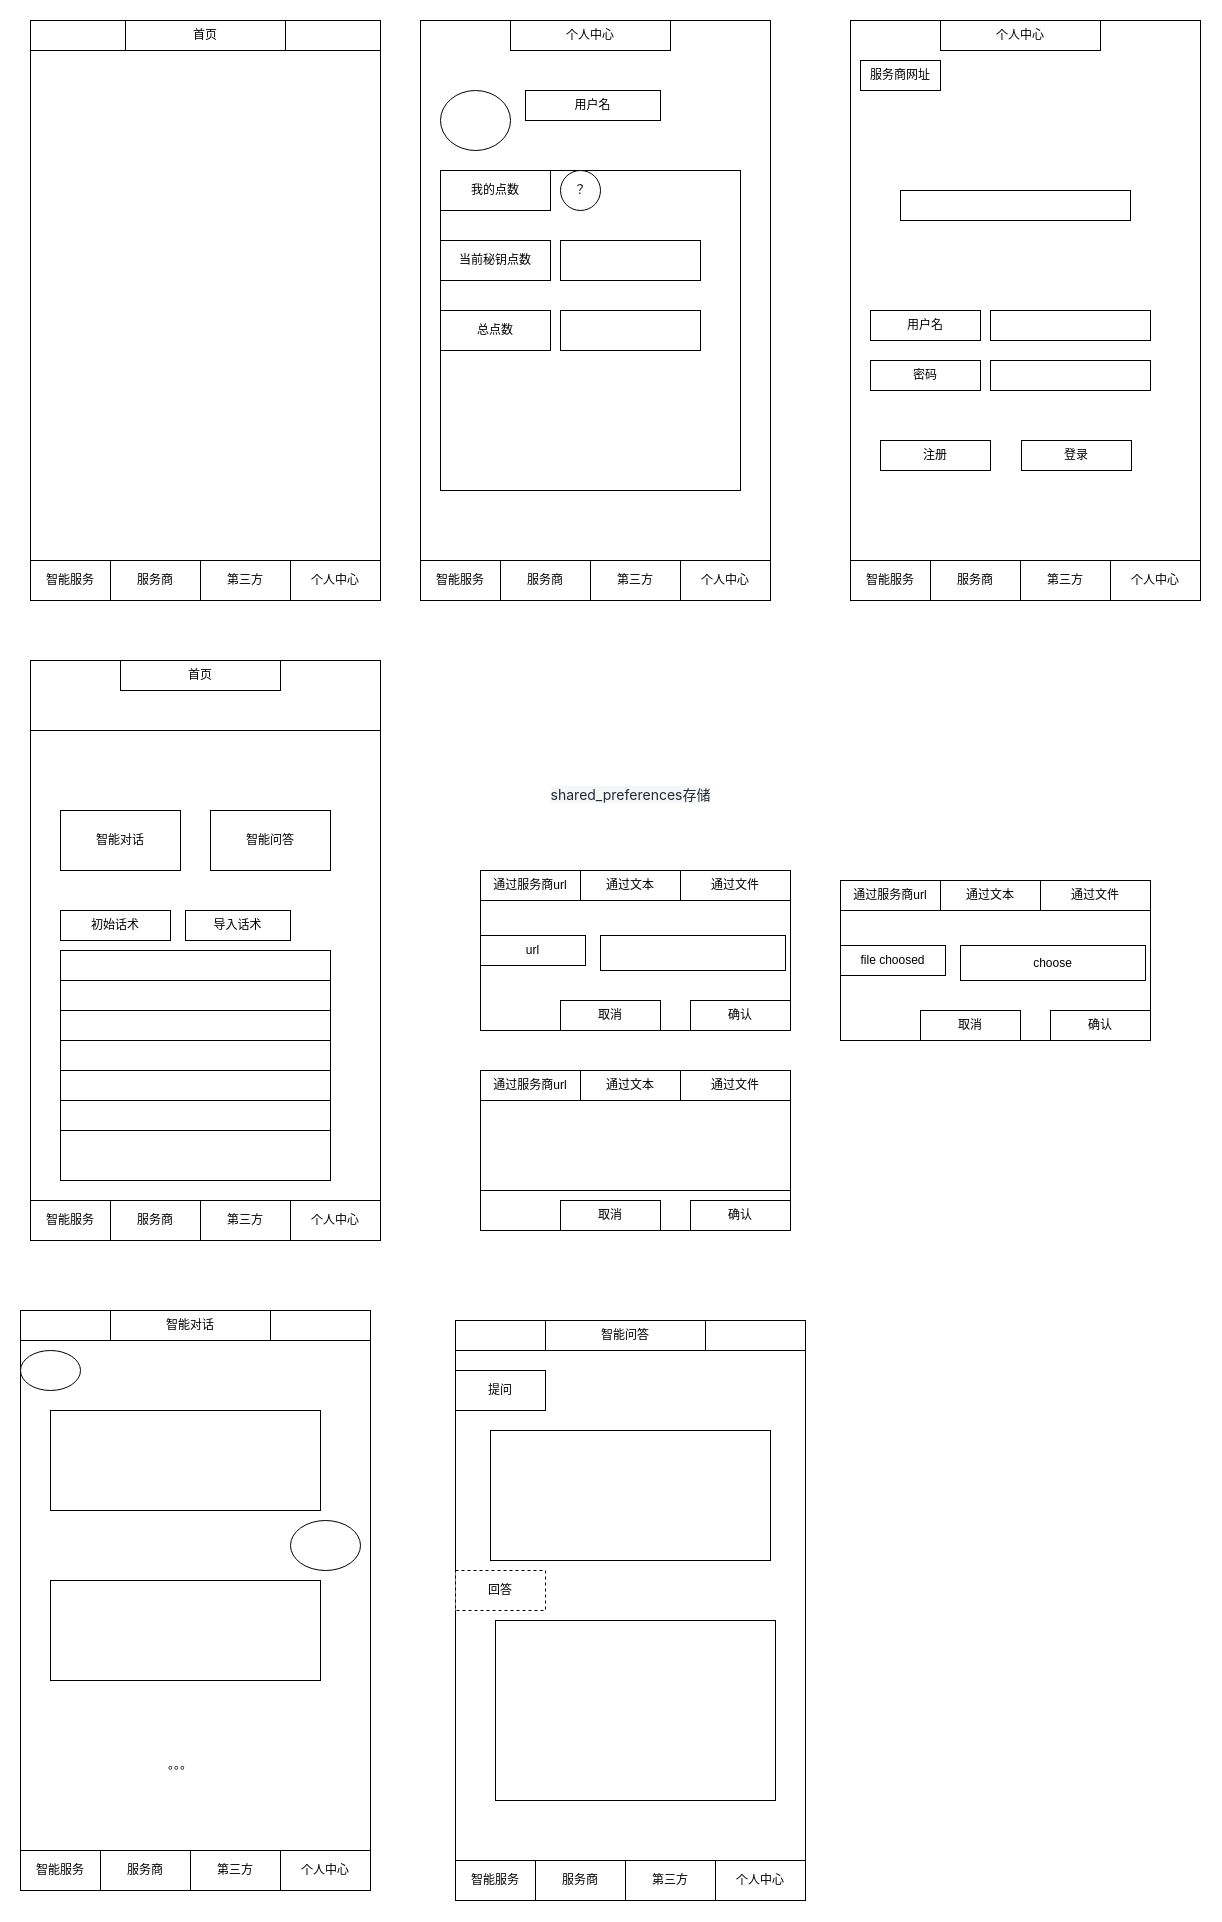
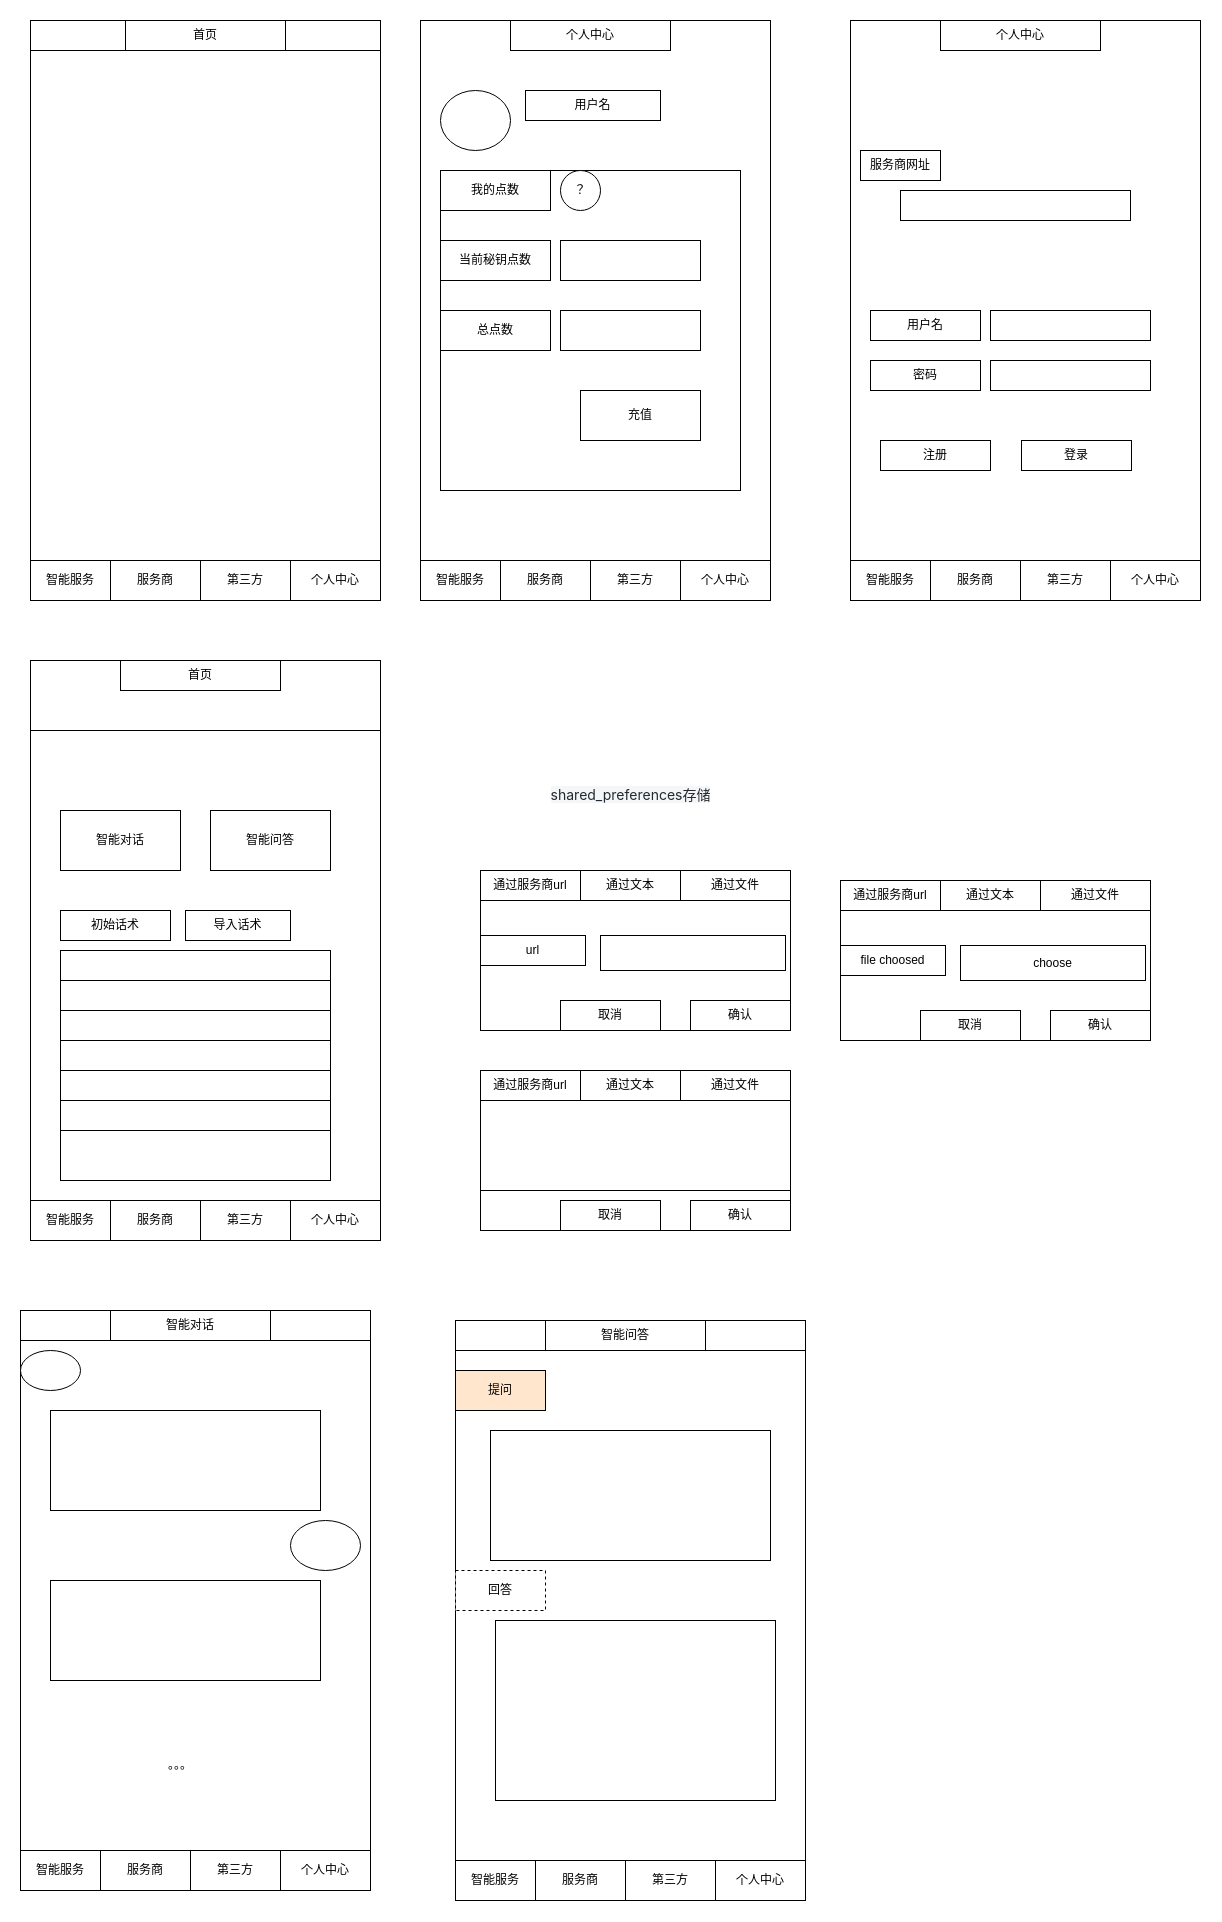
node "服务商网址": moved (901, 76) -> (901, 166)
node "充值": added
node "提问": fillcolor #ffffff -> #ffe6cc
